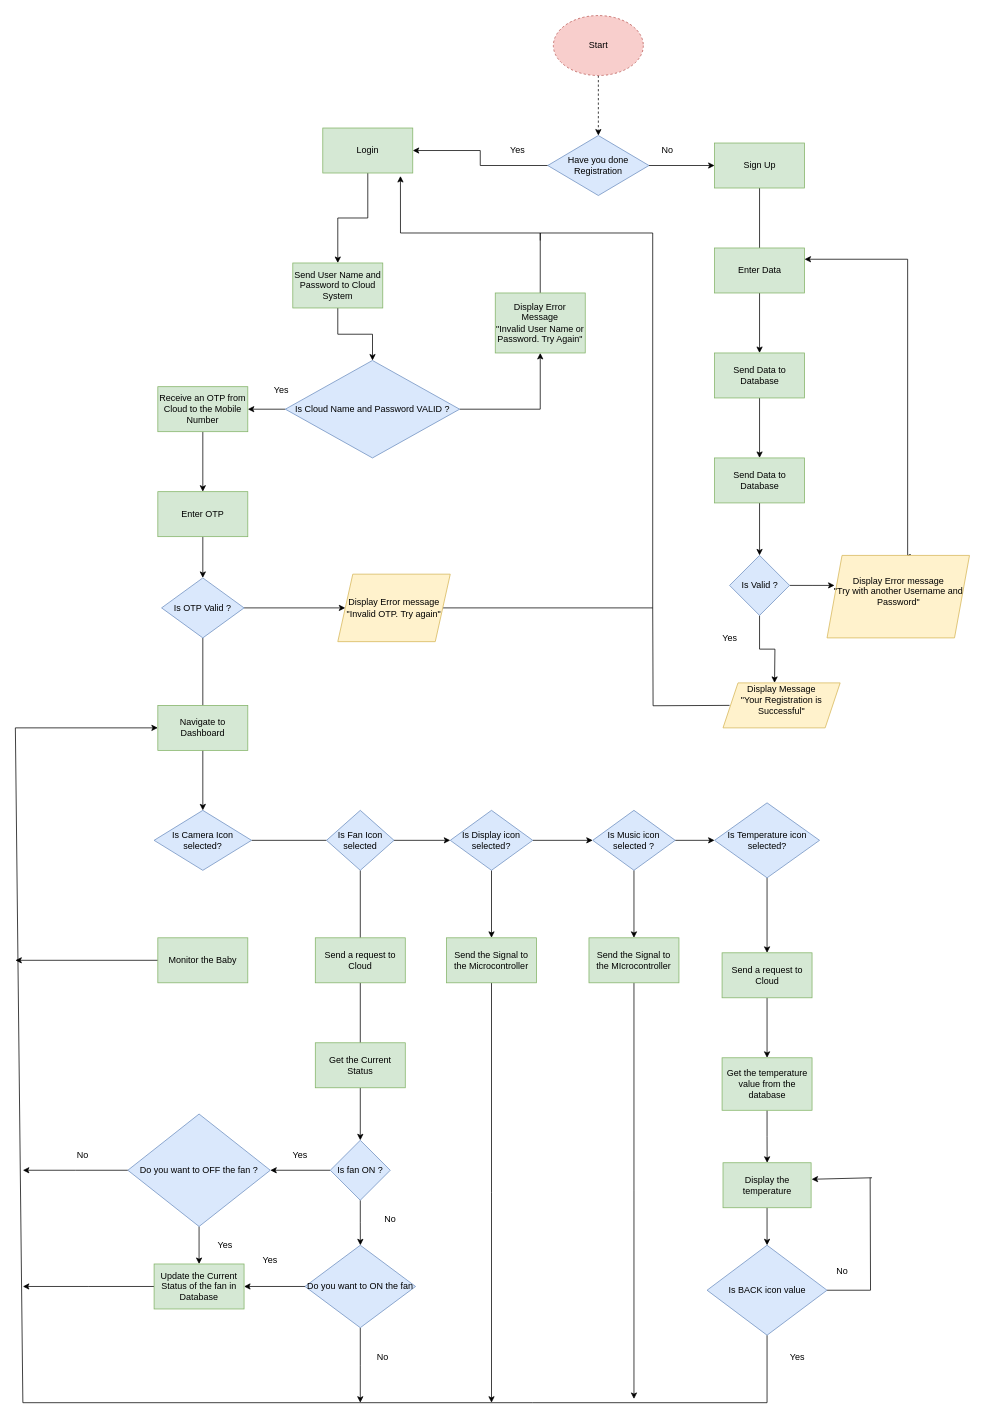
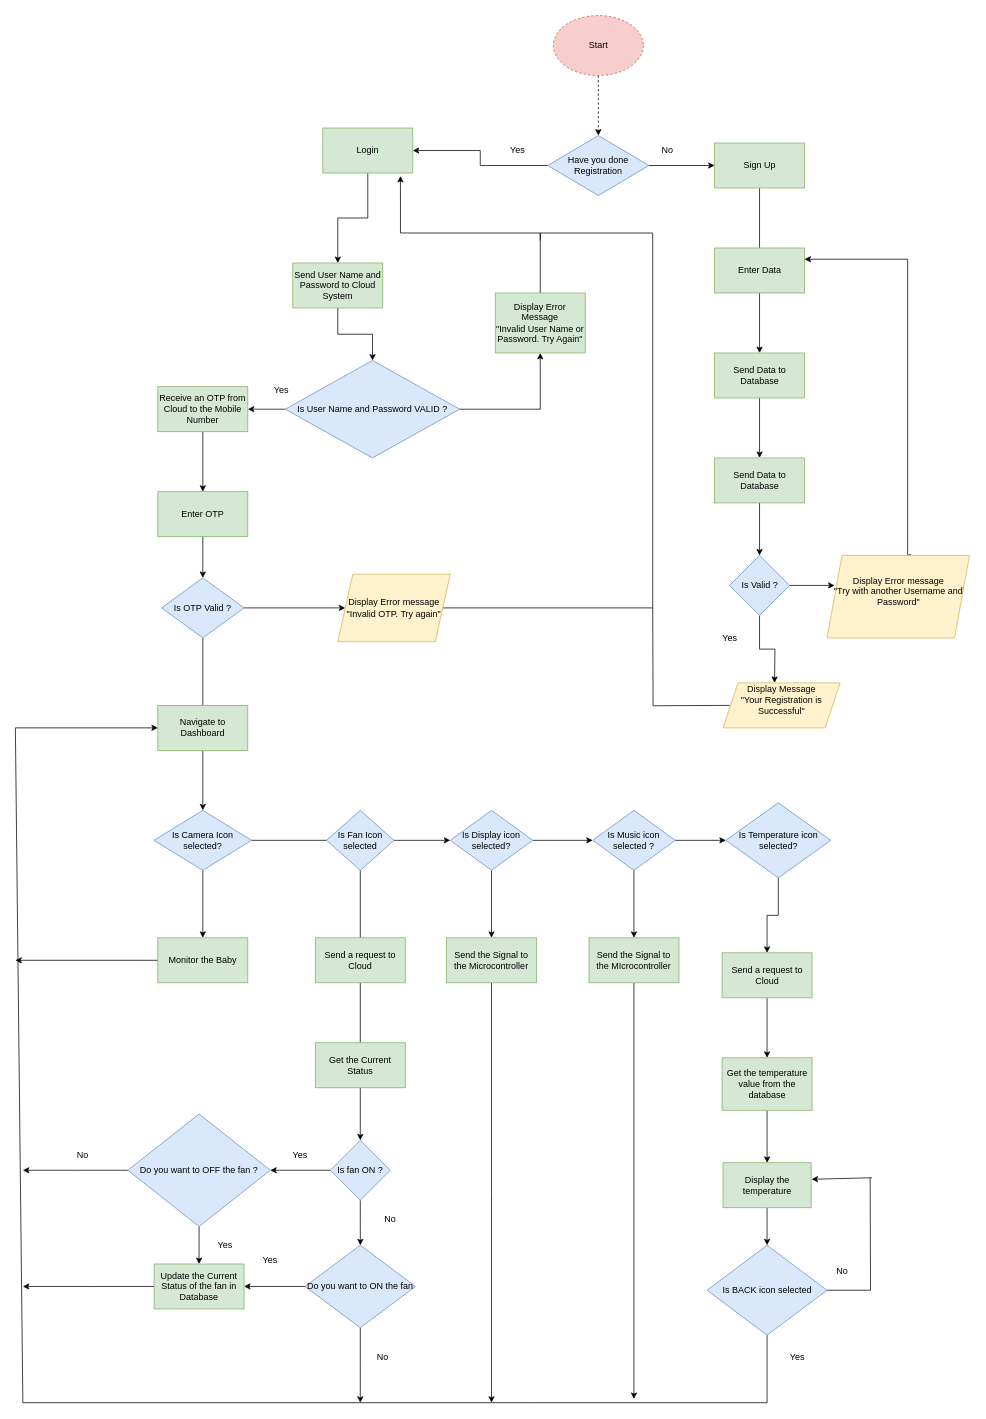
node "Is Cloud Name and Password VALID ?": label "Is Cloud Name and Password VALID ?" -> "Is User Name and Password VALID ?"
node "Is Temperature icon selected?": moved (767, 840) -> (779, 840)
edge "Is Camera Icon selected?" -> "Monitor the Baby": added
node "Is BACK icon value": label "Is BACK icon value" -> "Is BACK icon selected"
